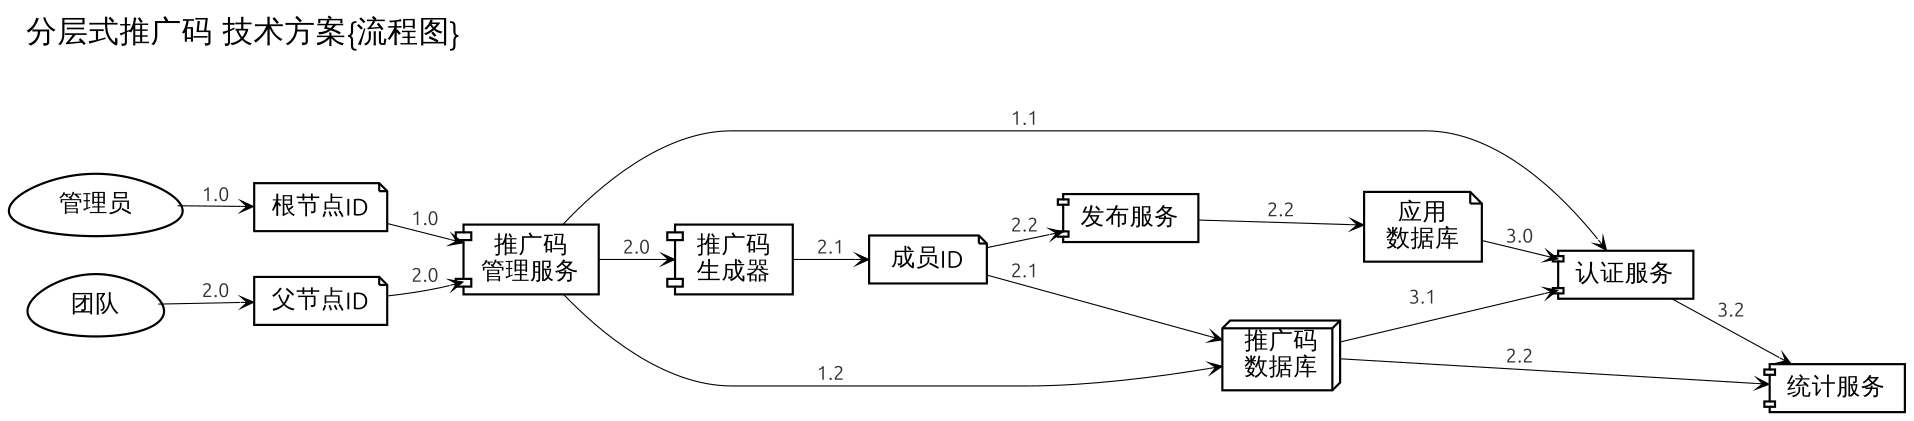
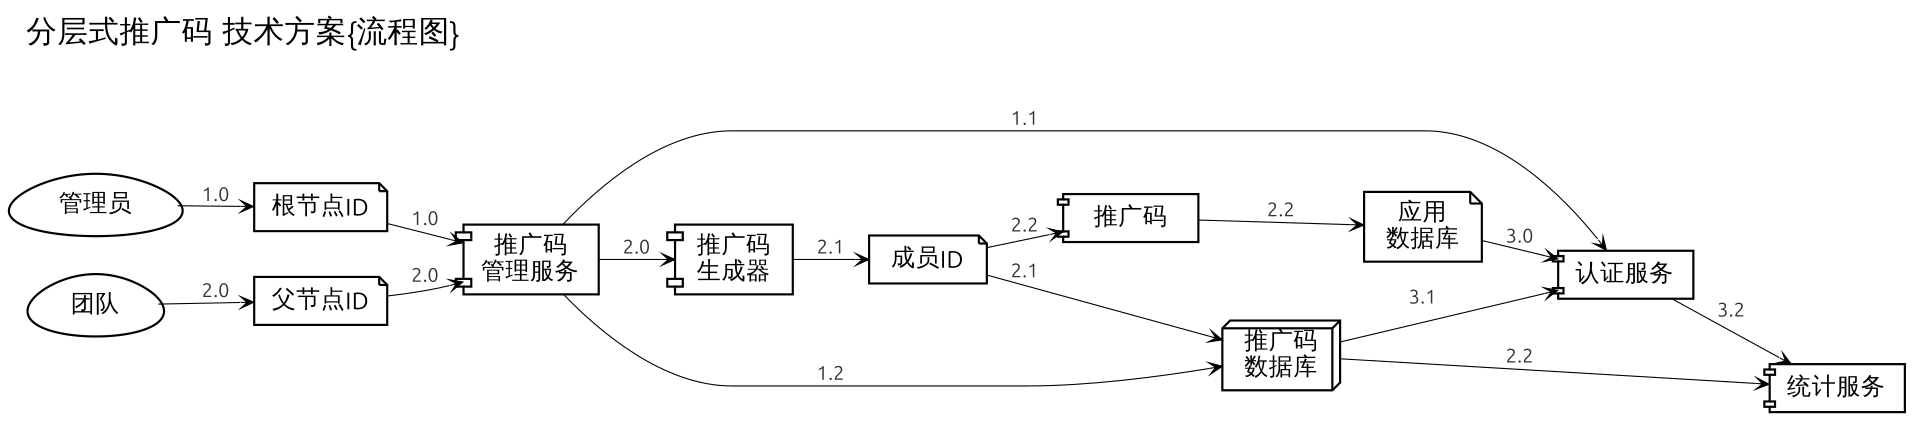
node "发布服务": label "发布服务" -> "推广码"
